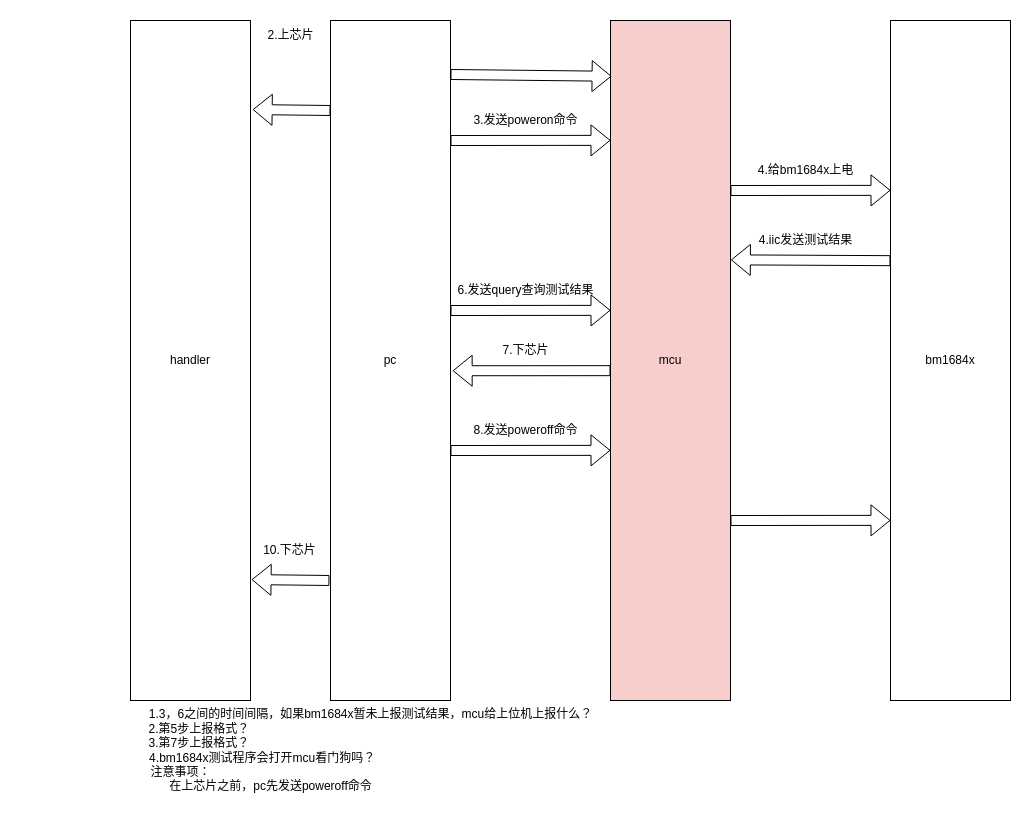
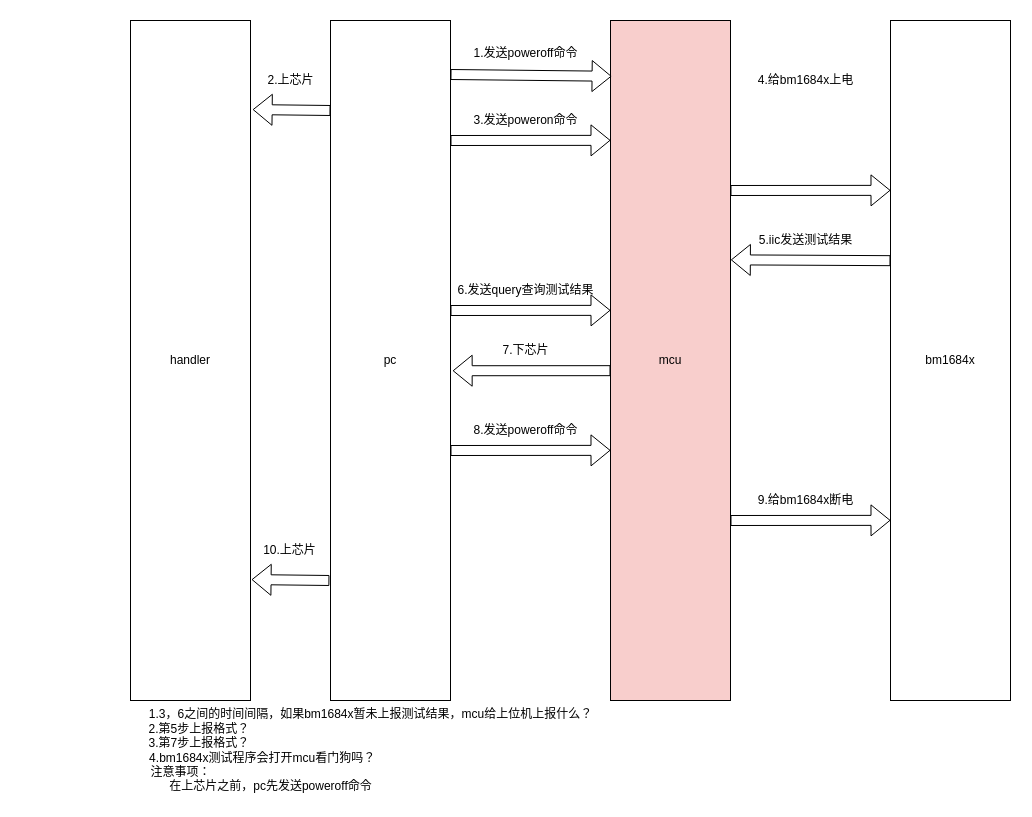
node "2.上芯片": moved (291, 36) -> (291, 81)
node "1.发送poweroff命令": added
node "4.给bm1684x上电": moved (806, 171) -> (806, 81)
node "4.iic发送测试结果": label "4.iic发送测试结果" -> "5.iic发送测试结果"
node "9.给bm1684x断电": added
node "10.下芯片": label "10.下芯片" -> "10.上芯片"
